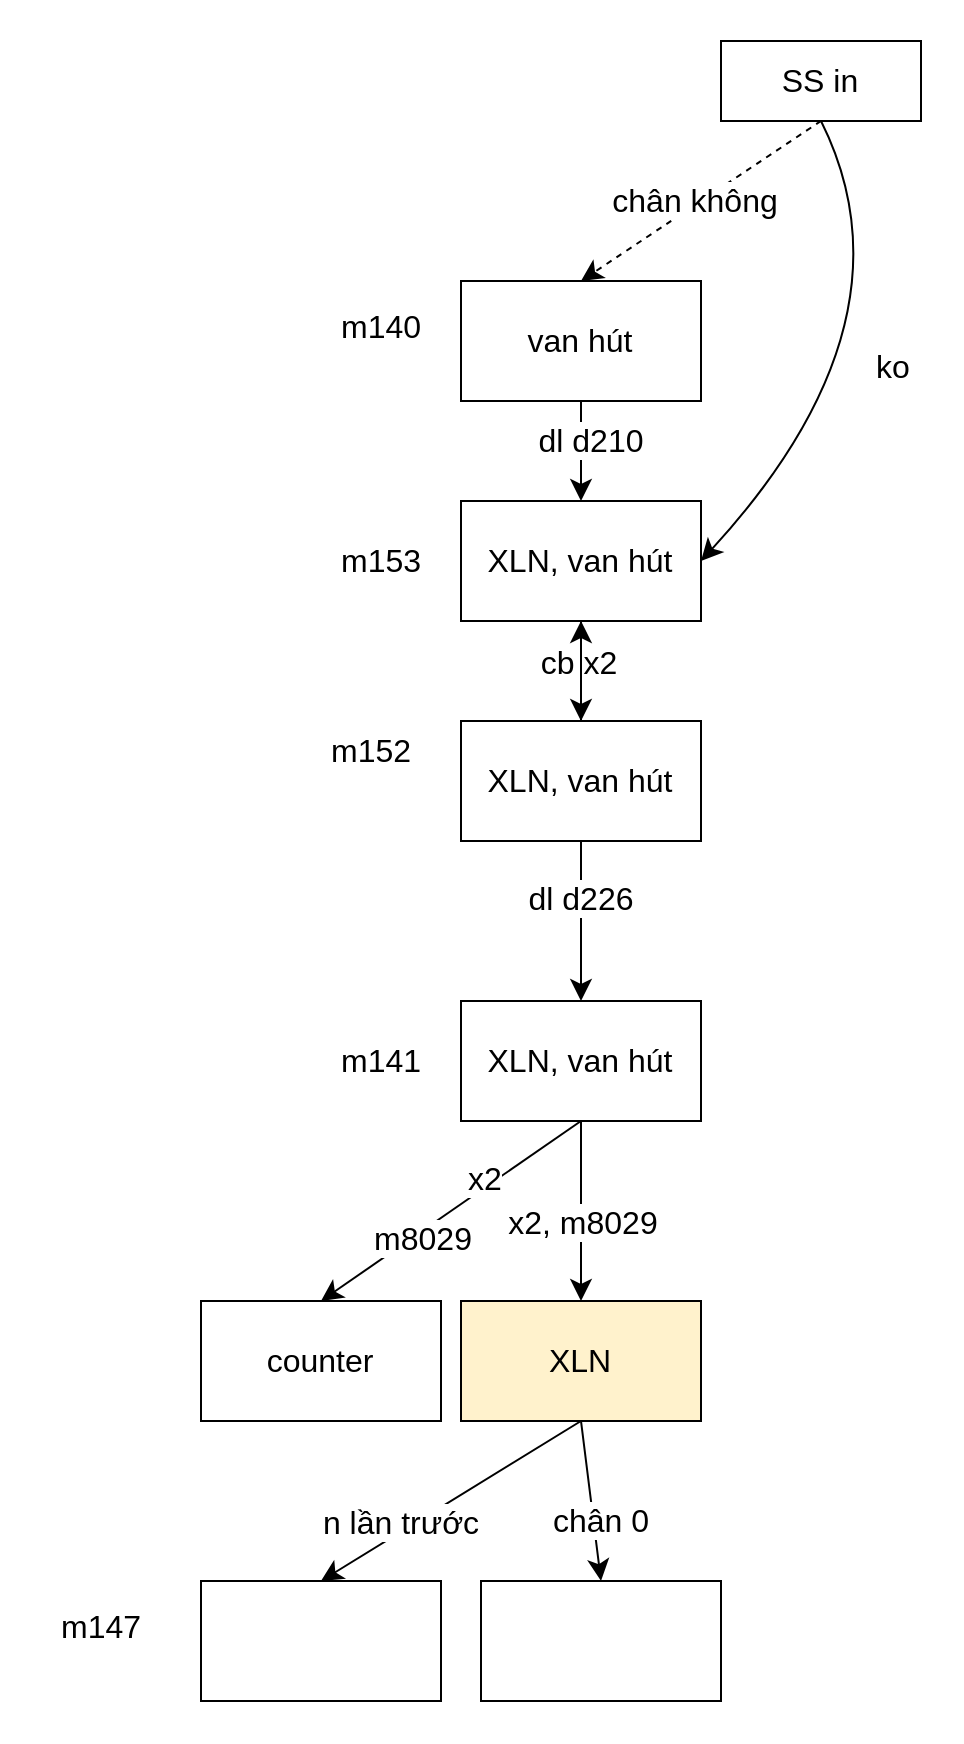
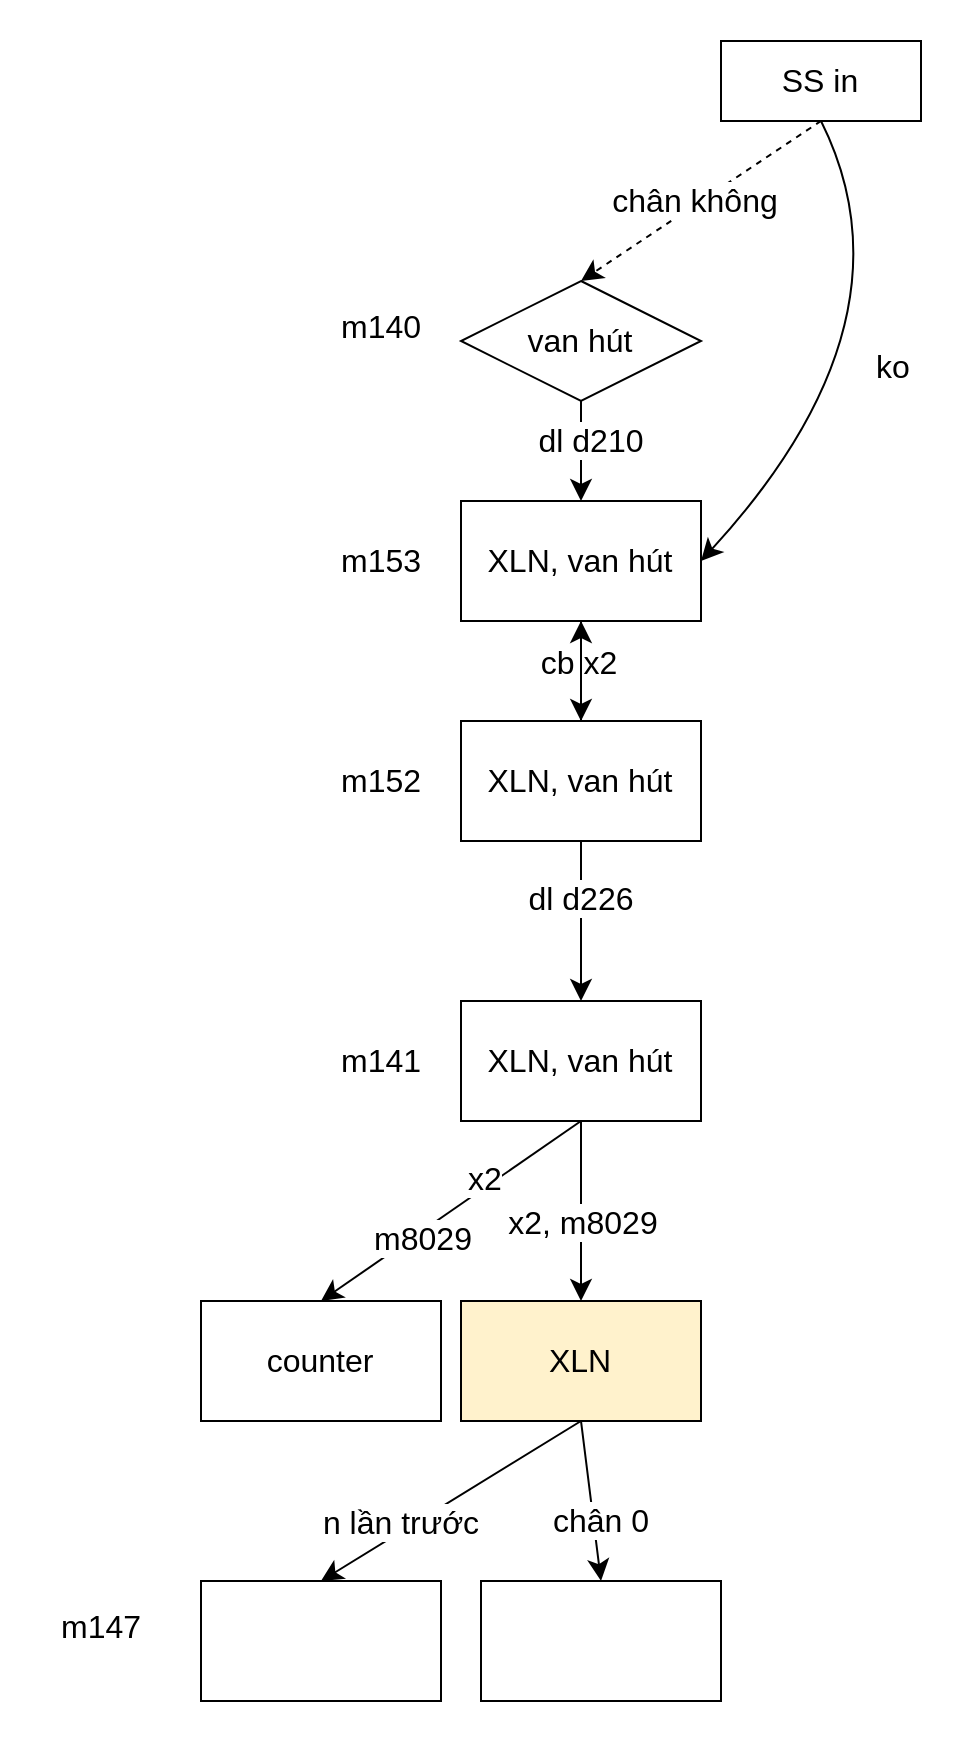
node "van hút": shape rectangle -> diamond
node "m152": moved (371, 751) -> (381, 781)
